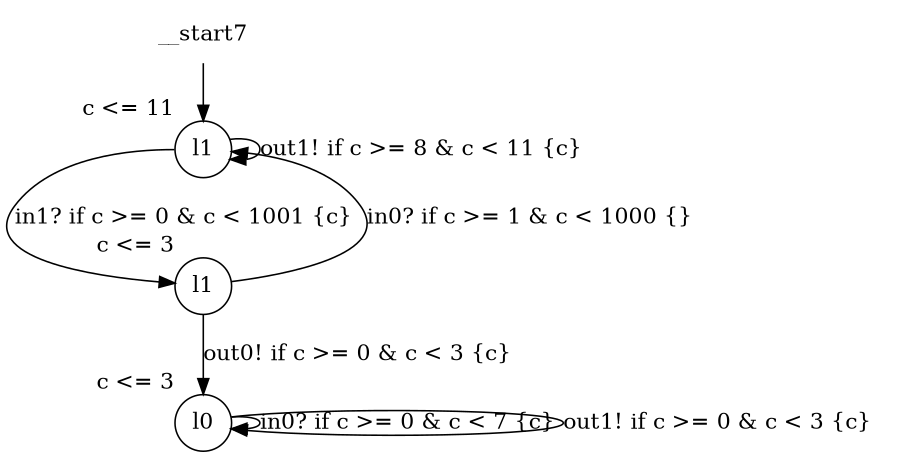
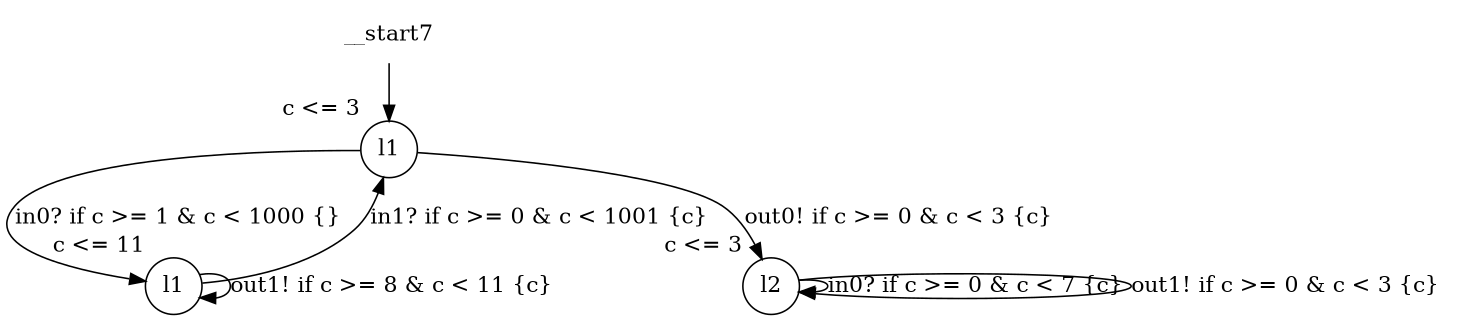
edge "__start7" -> "l1 c <= 11": now "__start7" -> "l1 c <= 3"
node "l0 c <= 3": label "l0 c <= 3" -> "l2 c <= 3"
